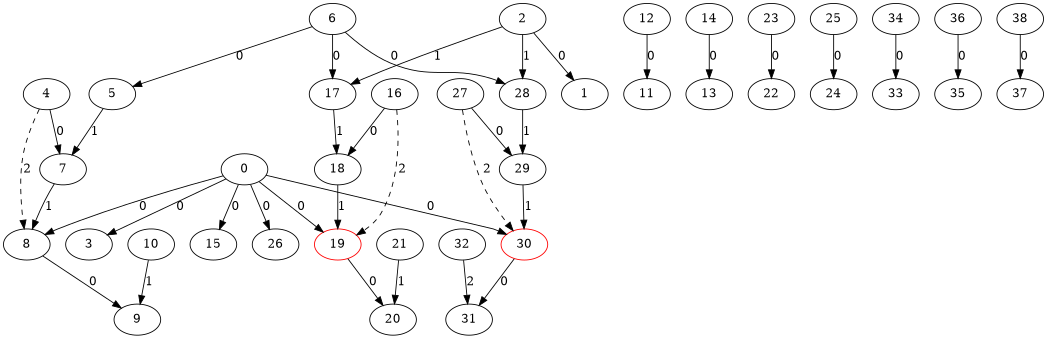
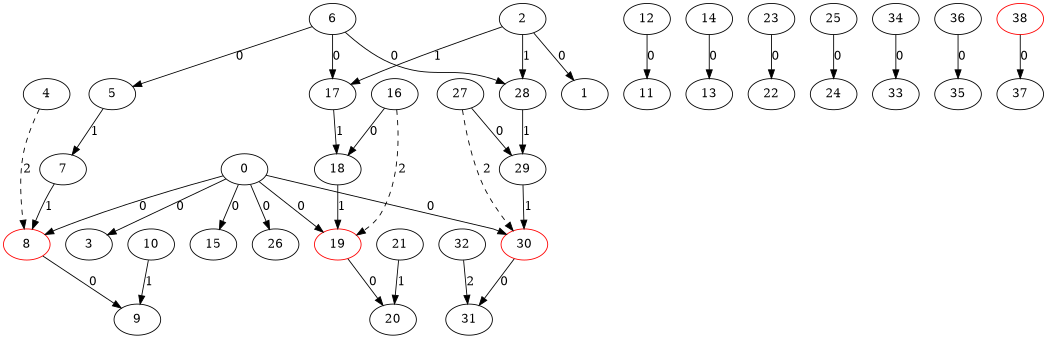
node "38": color black -> red
edge "4" -> "7": removed, label "0"
node "8": color black -> red
